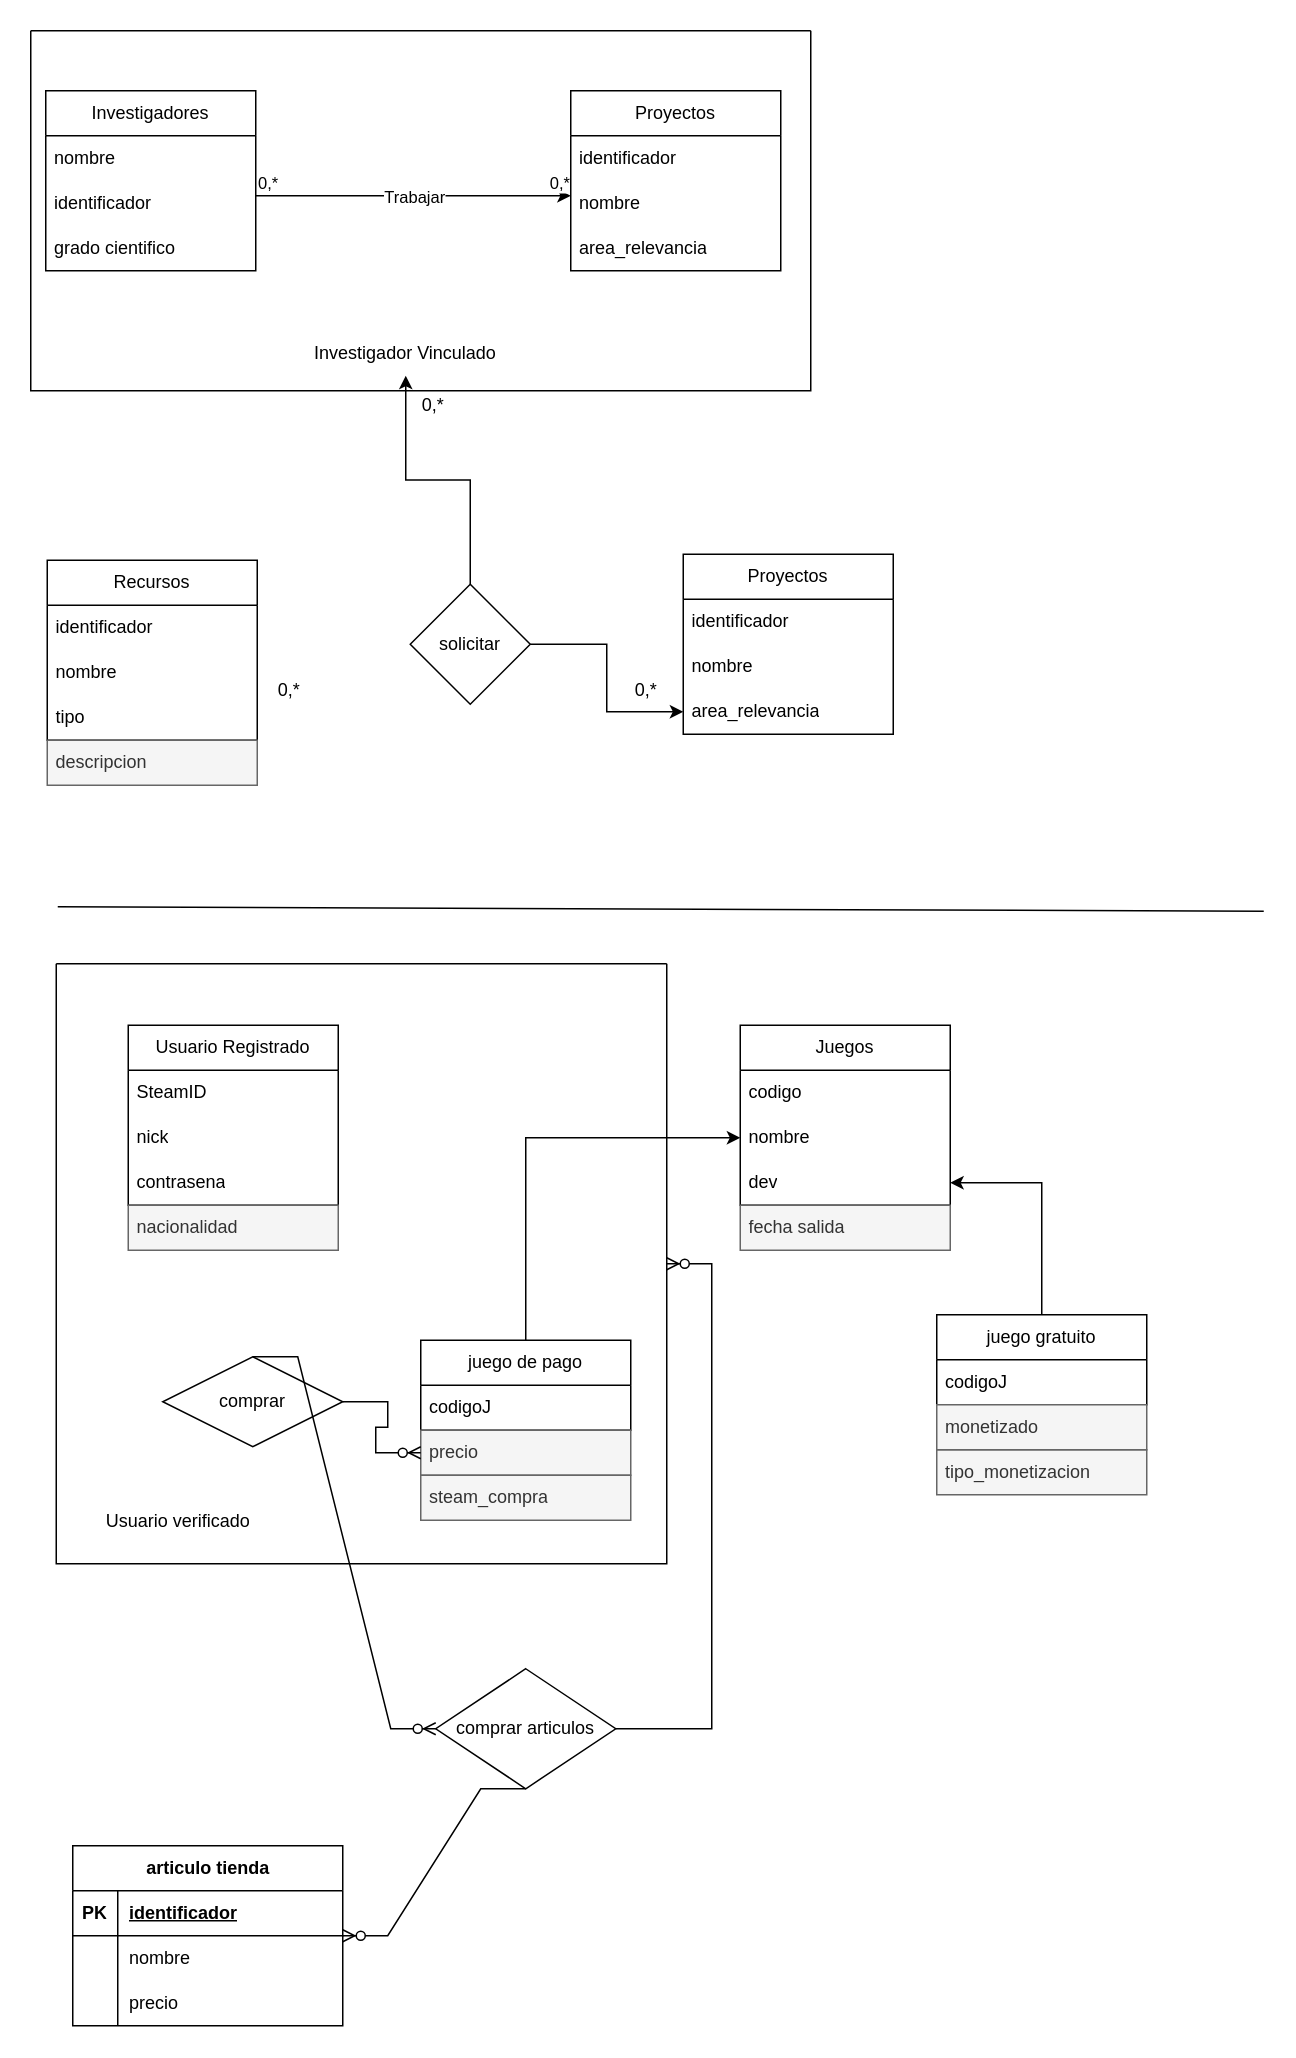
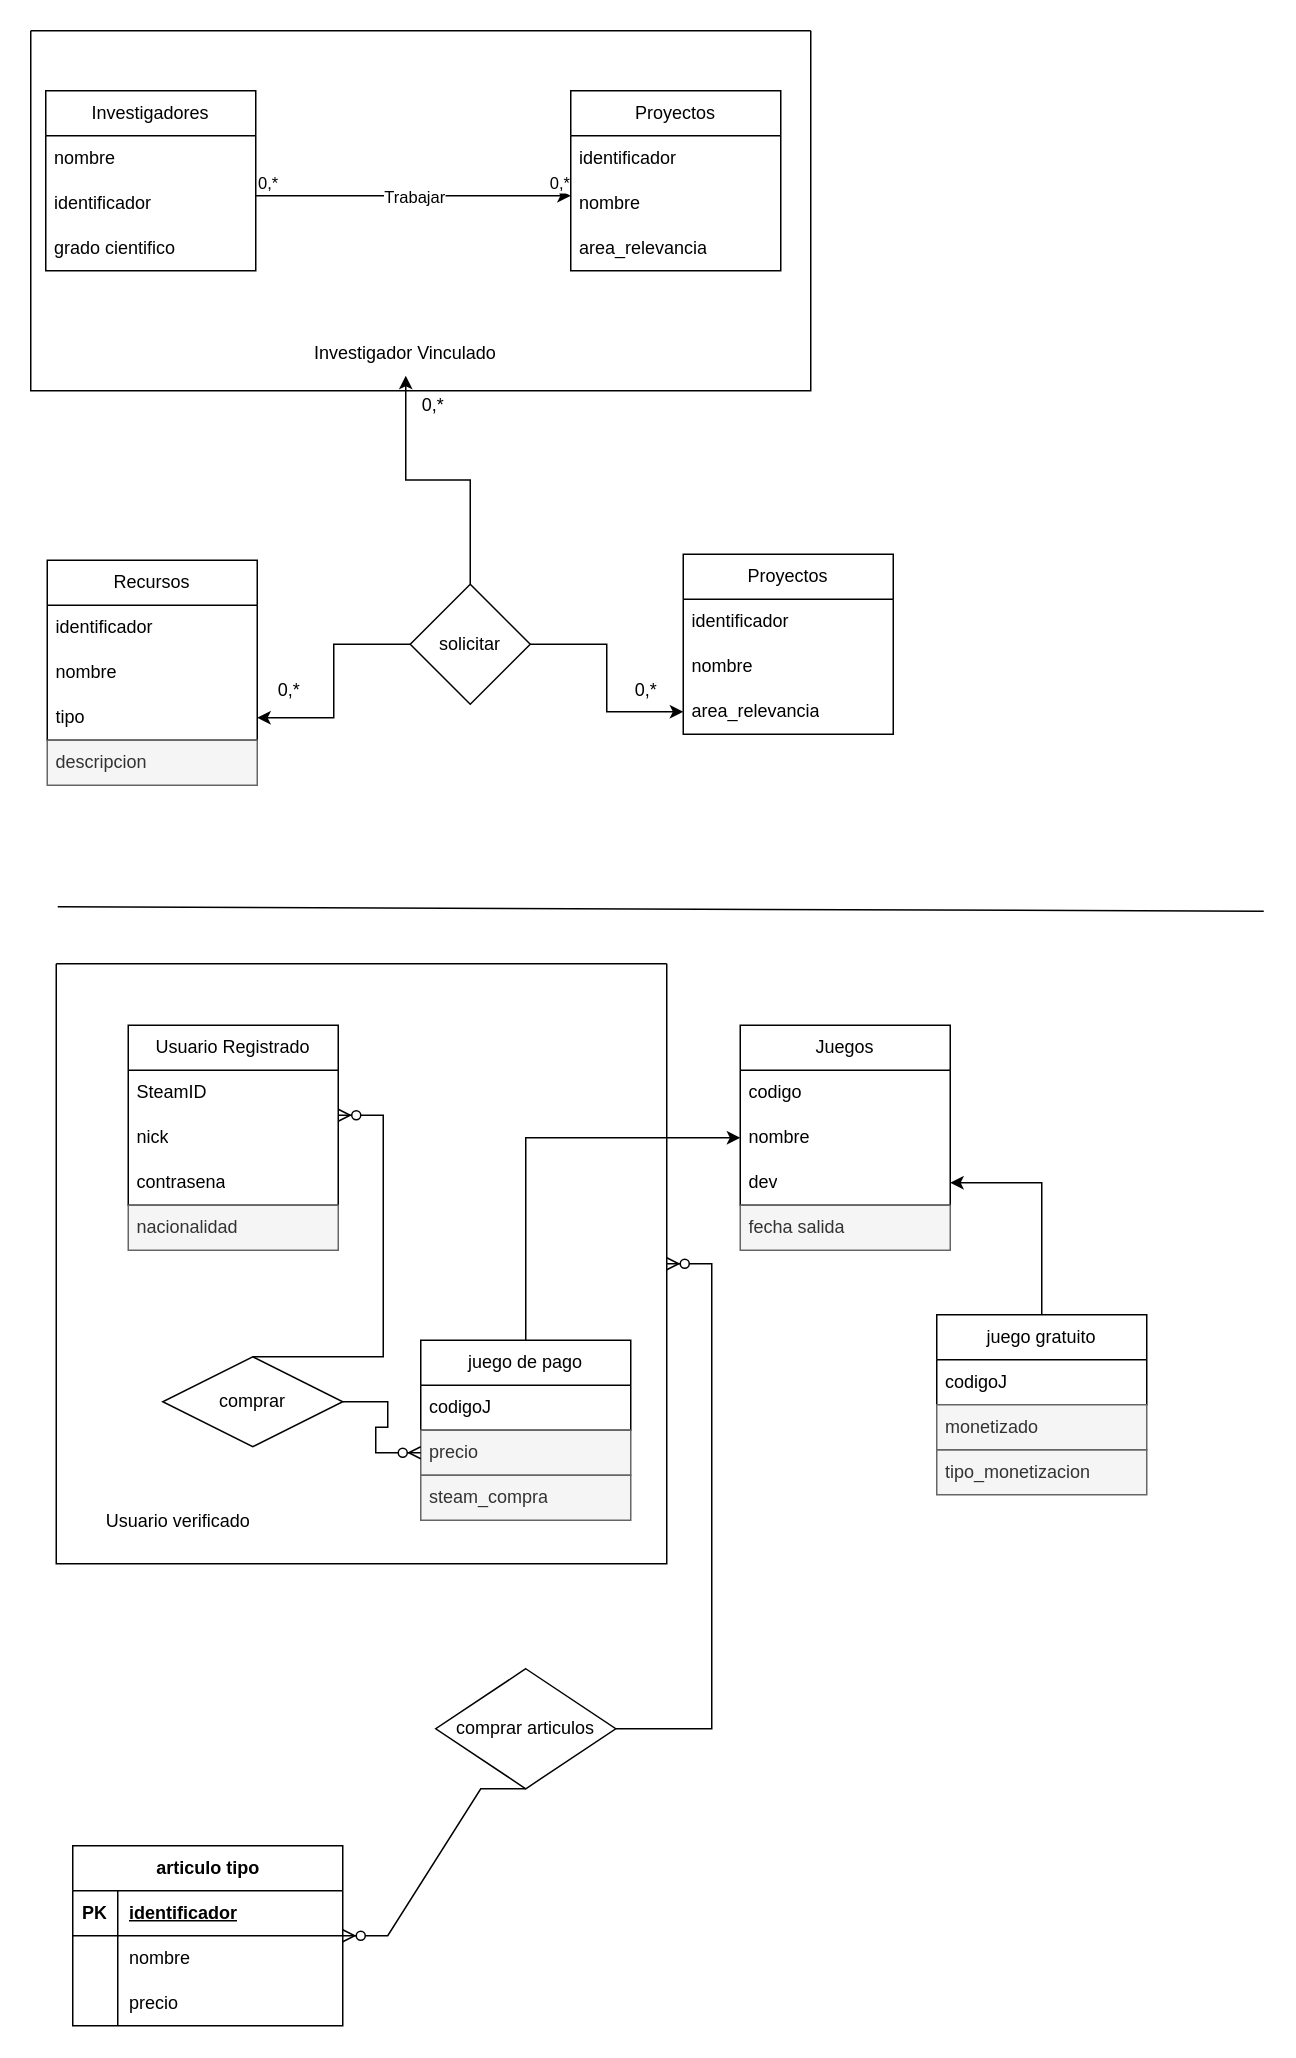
edge "solicitar" -> "tipo": added
edge "comprar" -> "comprar articulos": now "comprar" -> "Usuario Registrado"
node "articulo tienda": label "articulo tienda" -> "articulo tipo"
